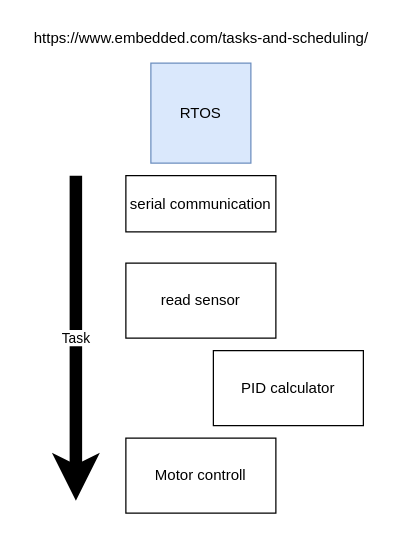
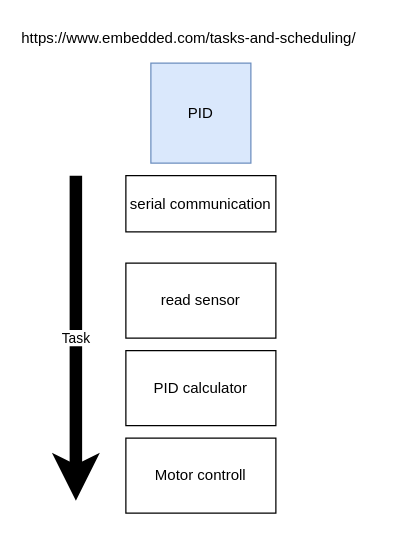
node "https://www.embedded.com/tasks-and-scheduling/": moved (201, 38) -> (188, 38)
node "RTOS": label "RTOS" -> "PID"
node "PID calculator": moved (288, 388) -> (201, 388)
